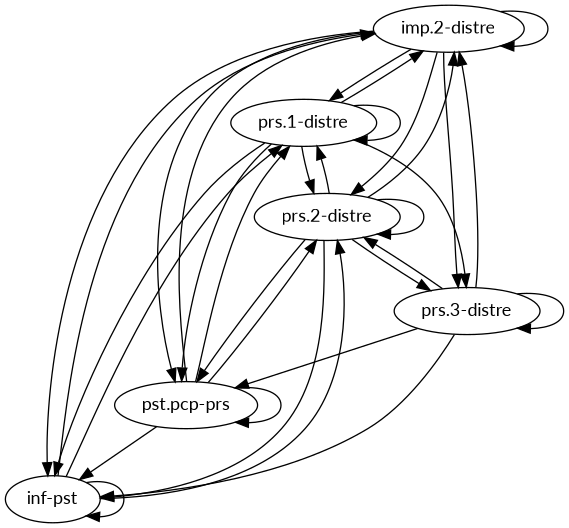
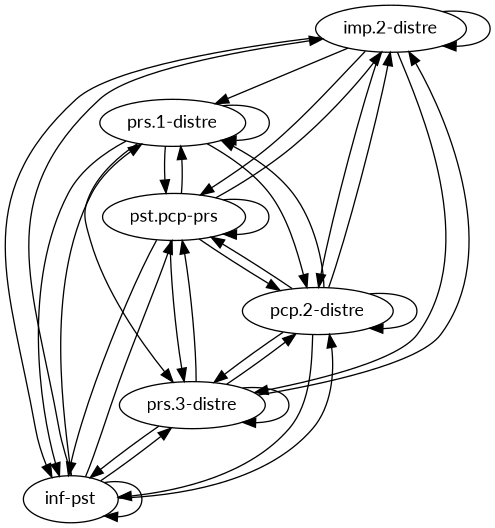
edge "prs.1-distre" -> "imp.2-distre": removed
node "prs.2-distre": label "prs.2-distre" -> "pcp.2-distre"
edge "pst.pcp-prs" -> "prs.3-distre": added
edge "inf-pst" -> "pst.pcp-prs": added
edge "inf-pst" -> "prs.3-distre": added
